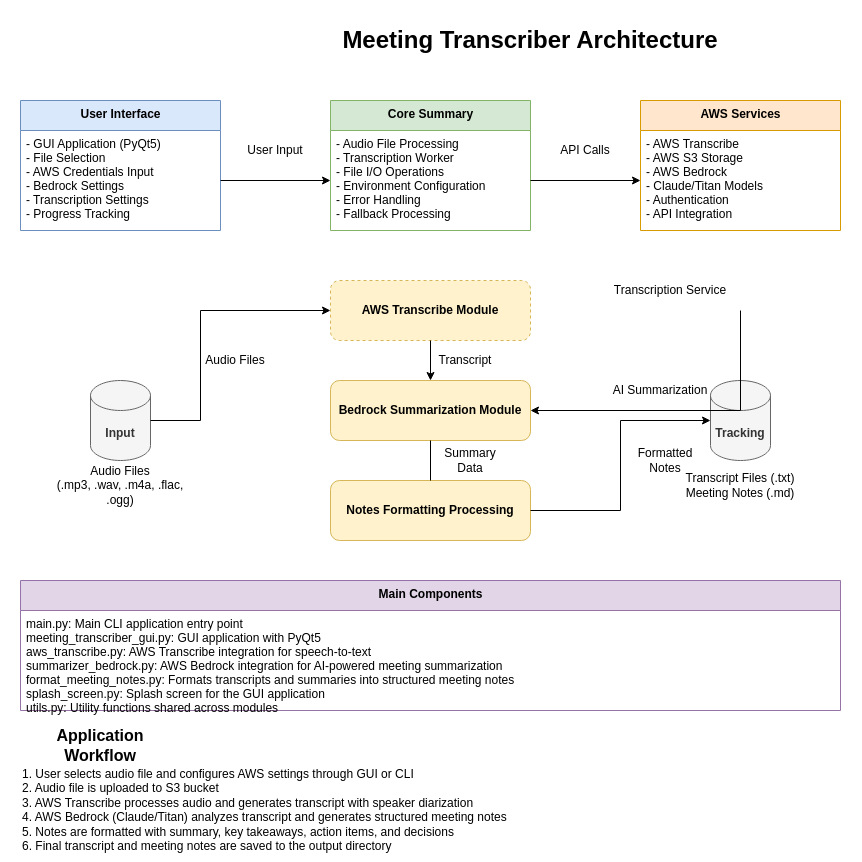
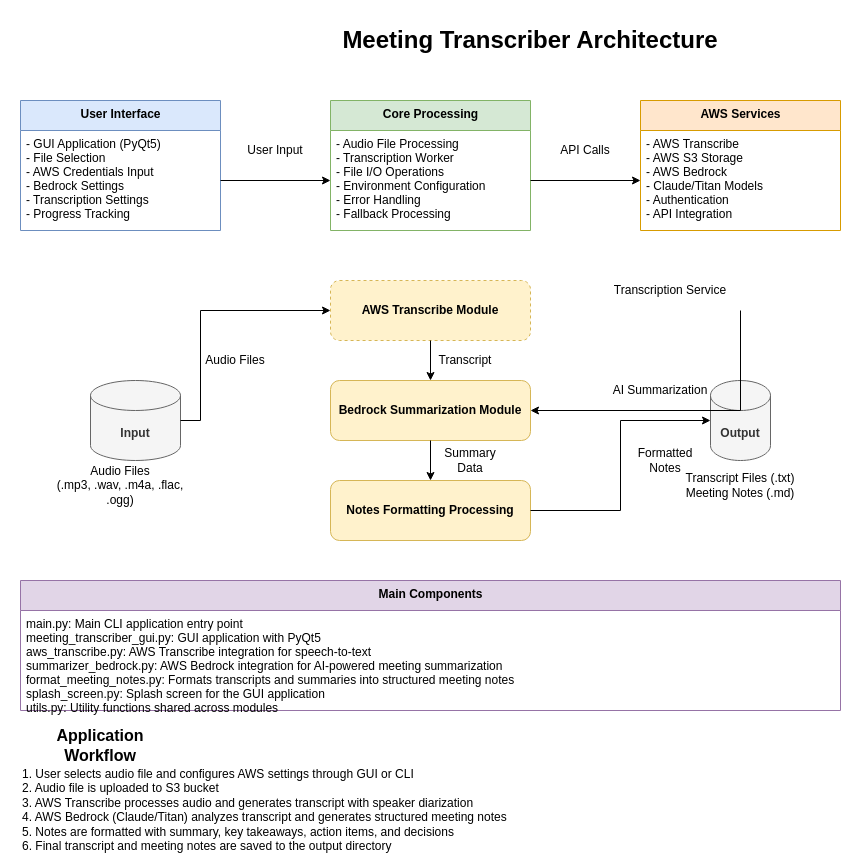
node "Core Summary": label "Core Summary" -> "Core Processing"
node "Input": size 60x80 -> 90x80
node "Tracking": label "Tracking" -> "Output"
edge "Bedrock Summarization Module" -- "Notes Formatting Processing": arrowhead none -> classic
